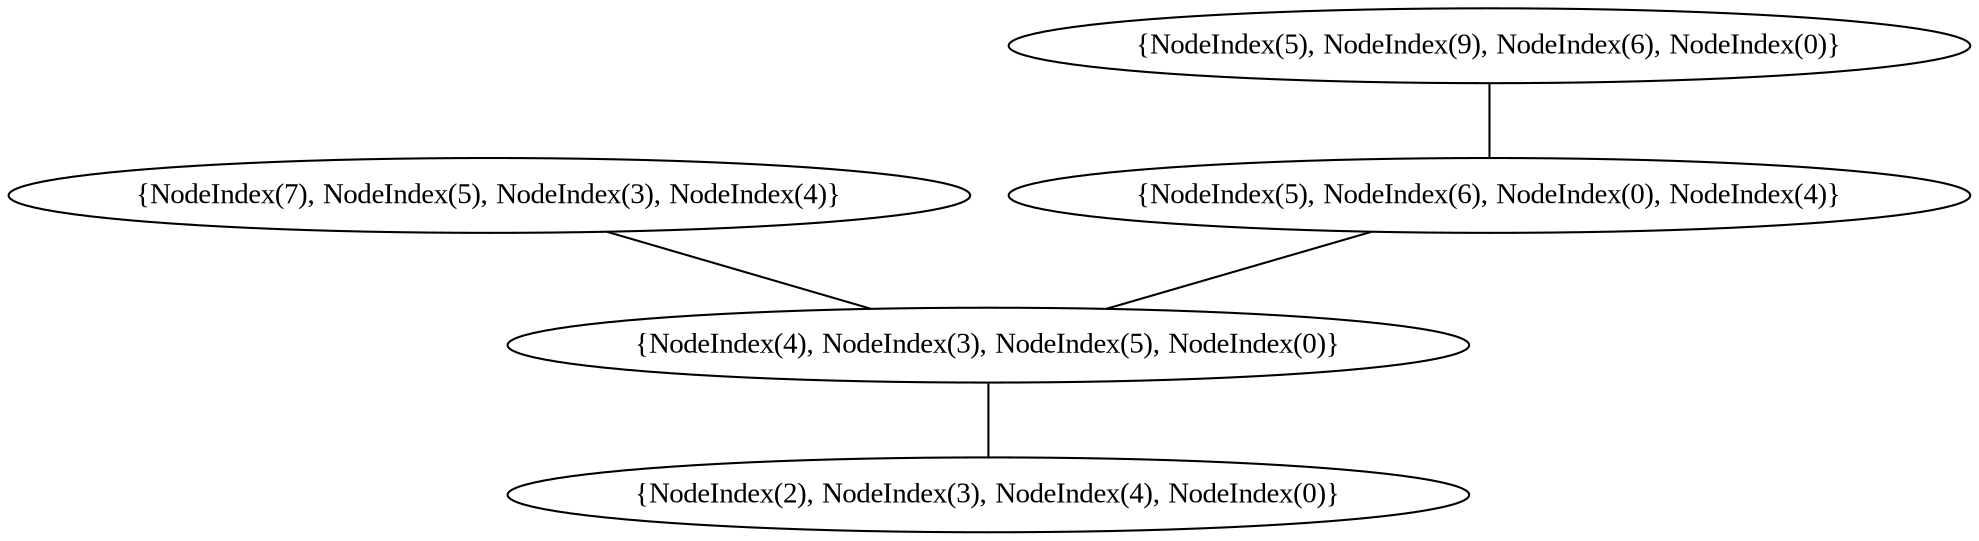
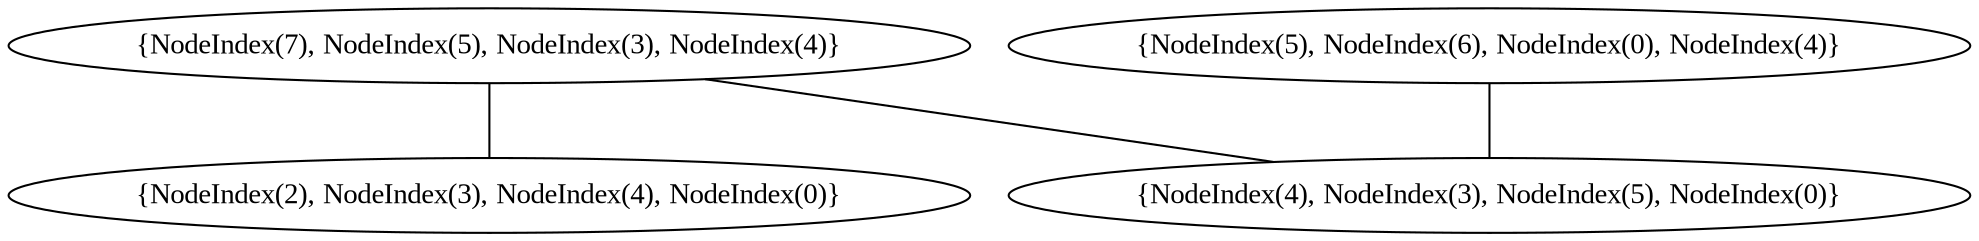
node "{NodeIndex(5), NodeIndex(9), NodeIndex(6), NodeIndex(0)}": removed
edge "{NodeIndex(4), NodeIndex(3), NodeIndex(5), NodeIndex(0)}" -- "{NodeIndex(2), NodeIndex(3), NodeIndex(4), NodeIndex(0)}": now "{NodeIndex(7), NodeIndex(5), NodeIndex(3), NodeIndex(4)}" -- "{NodeIndex(2), NodeIndex(3), NodeIndex(4), NodeIndex(0)}"
